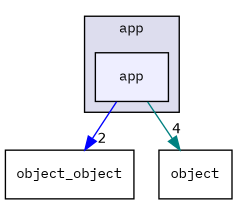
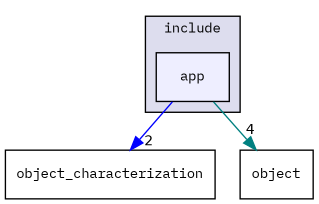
cluster "app": label "app" -> "include"
node "object_object": label "object_object" -> "object_characterization"
